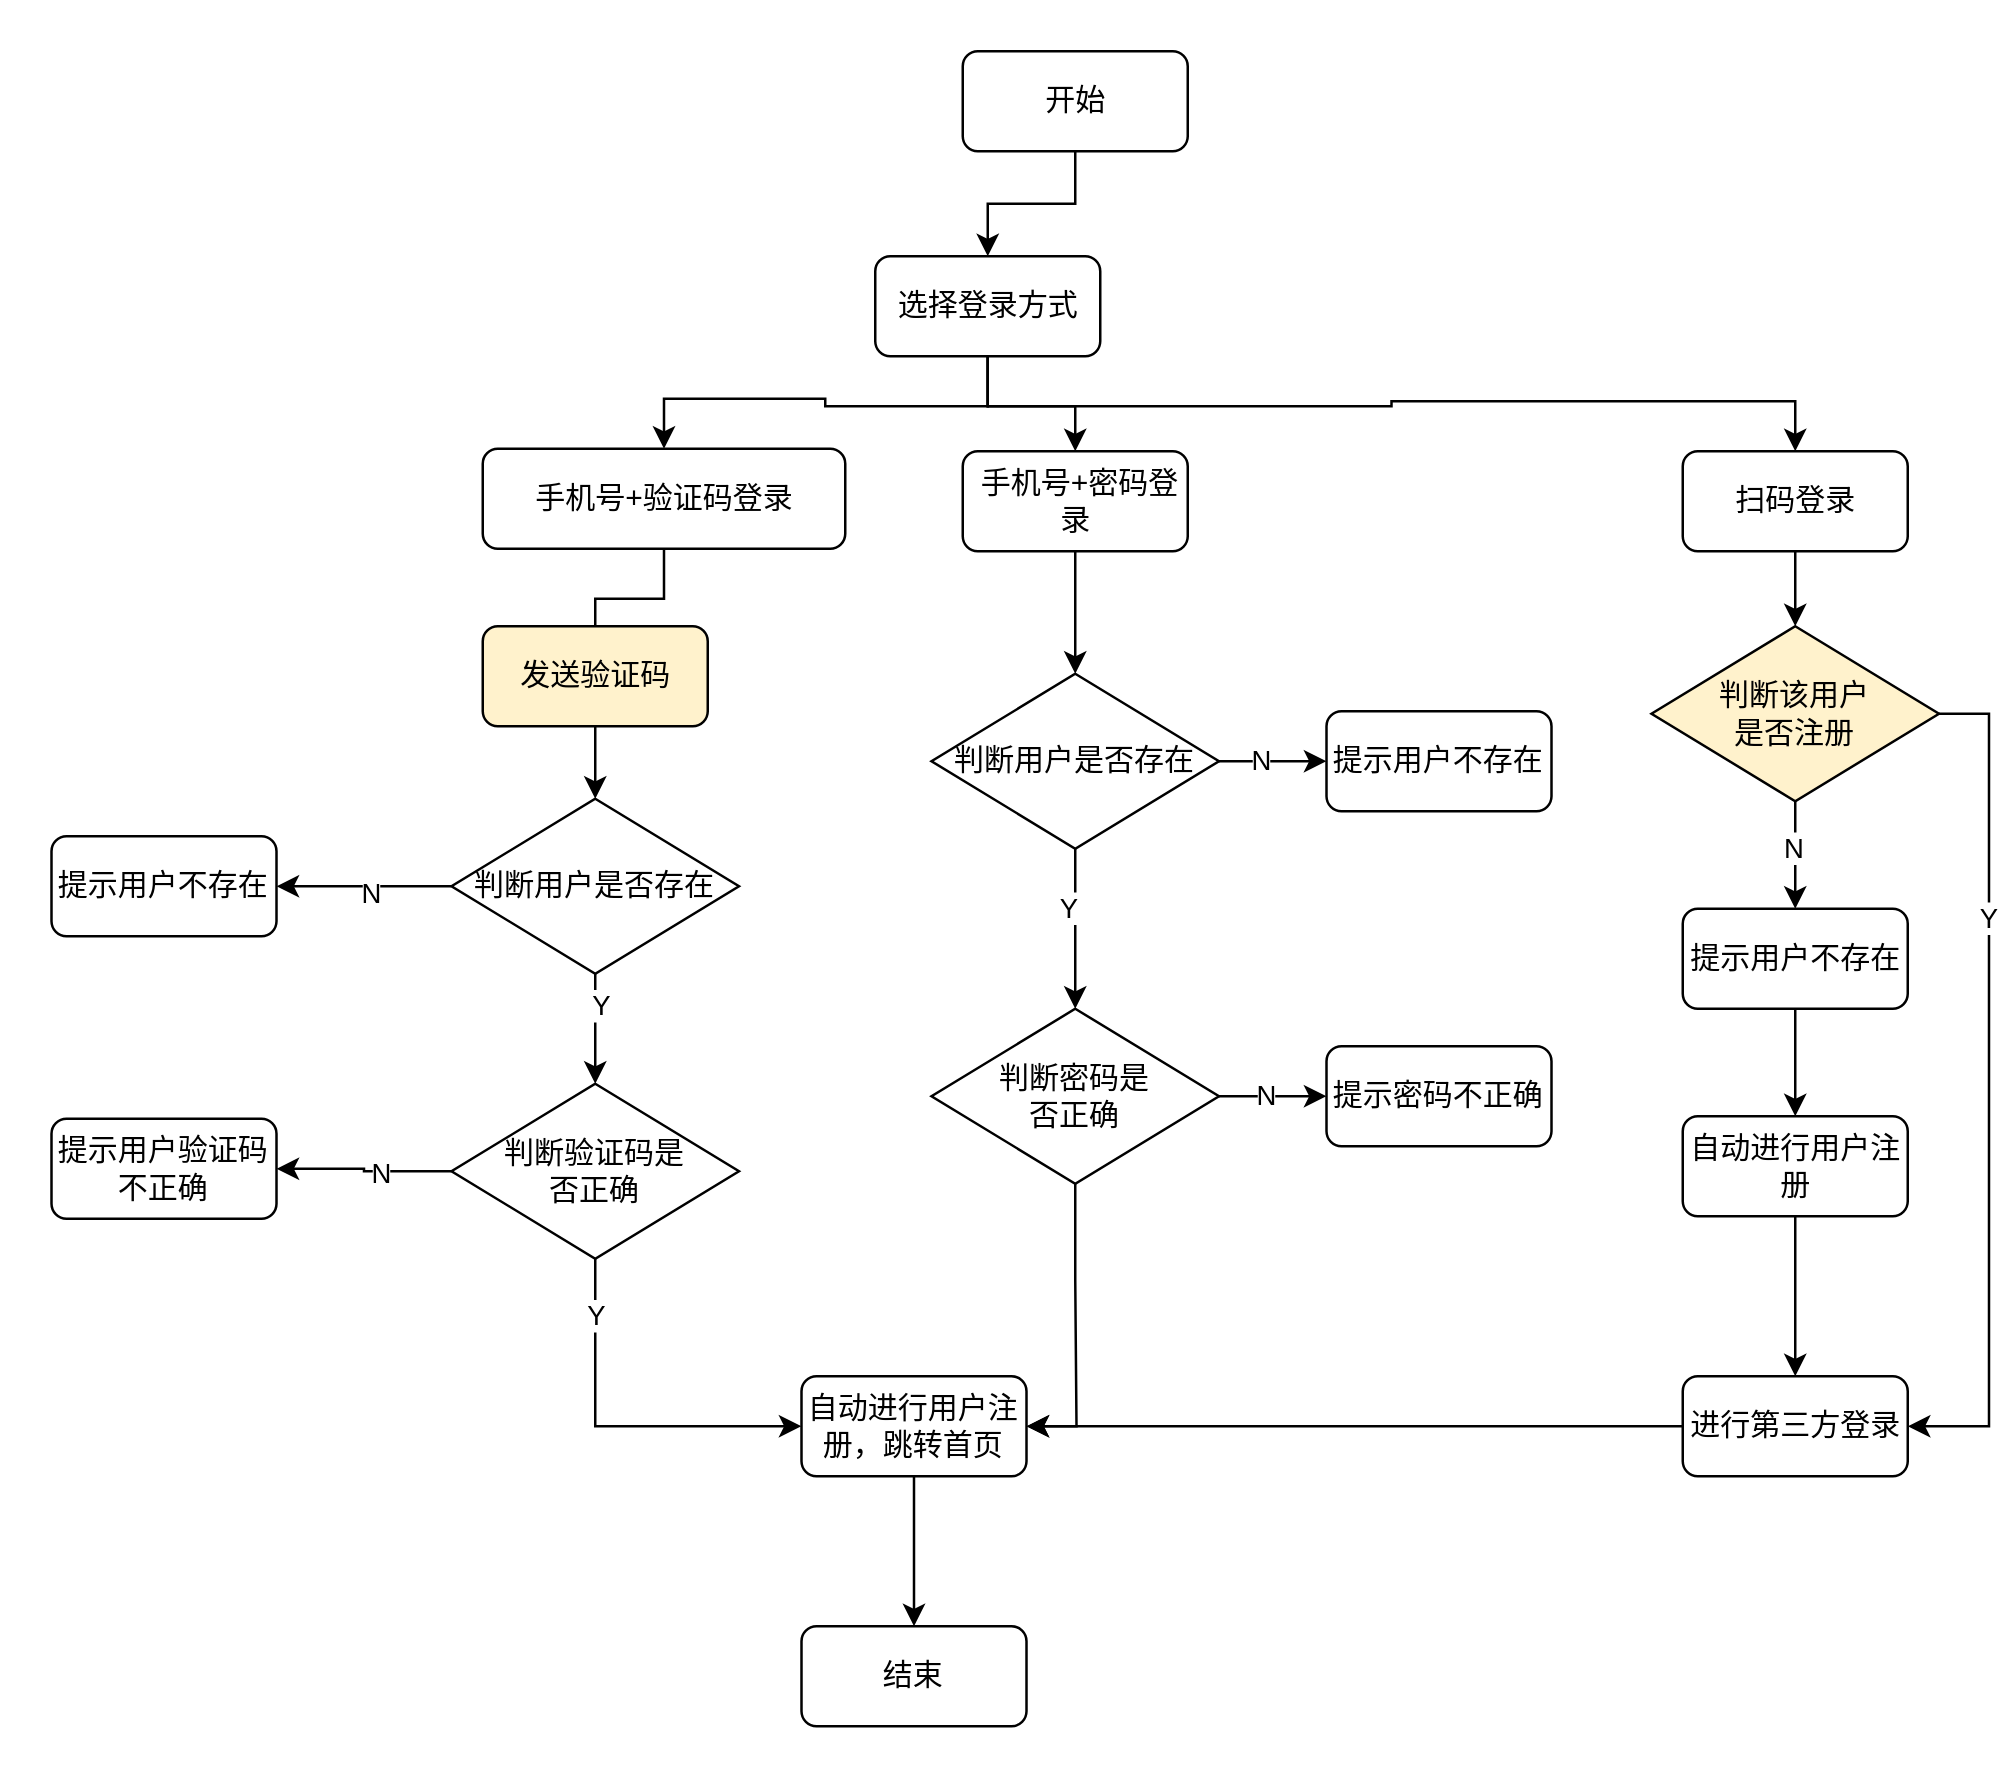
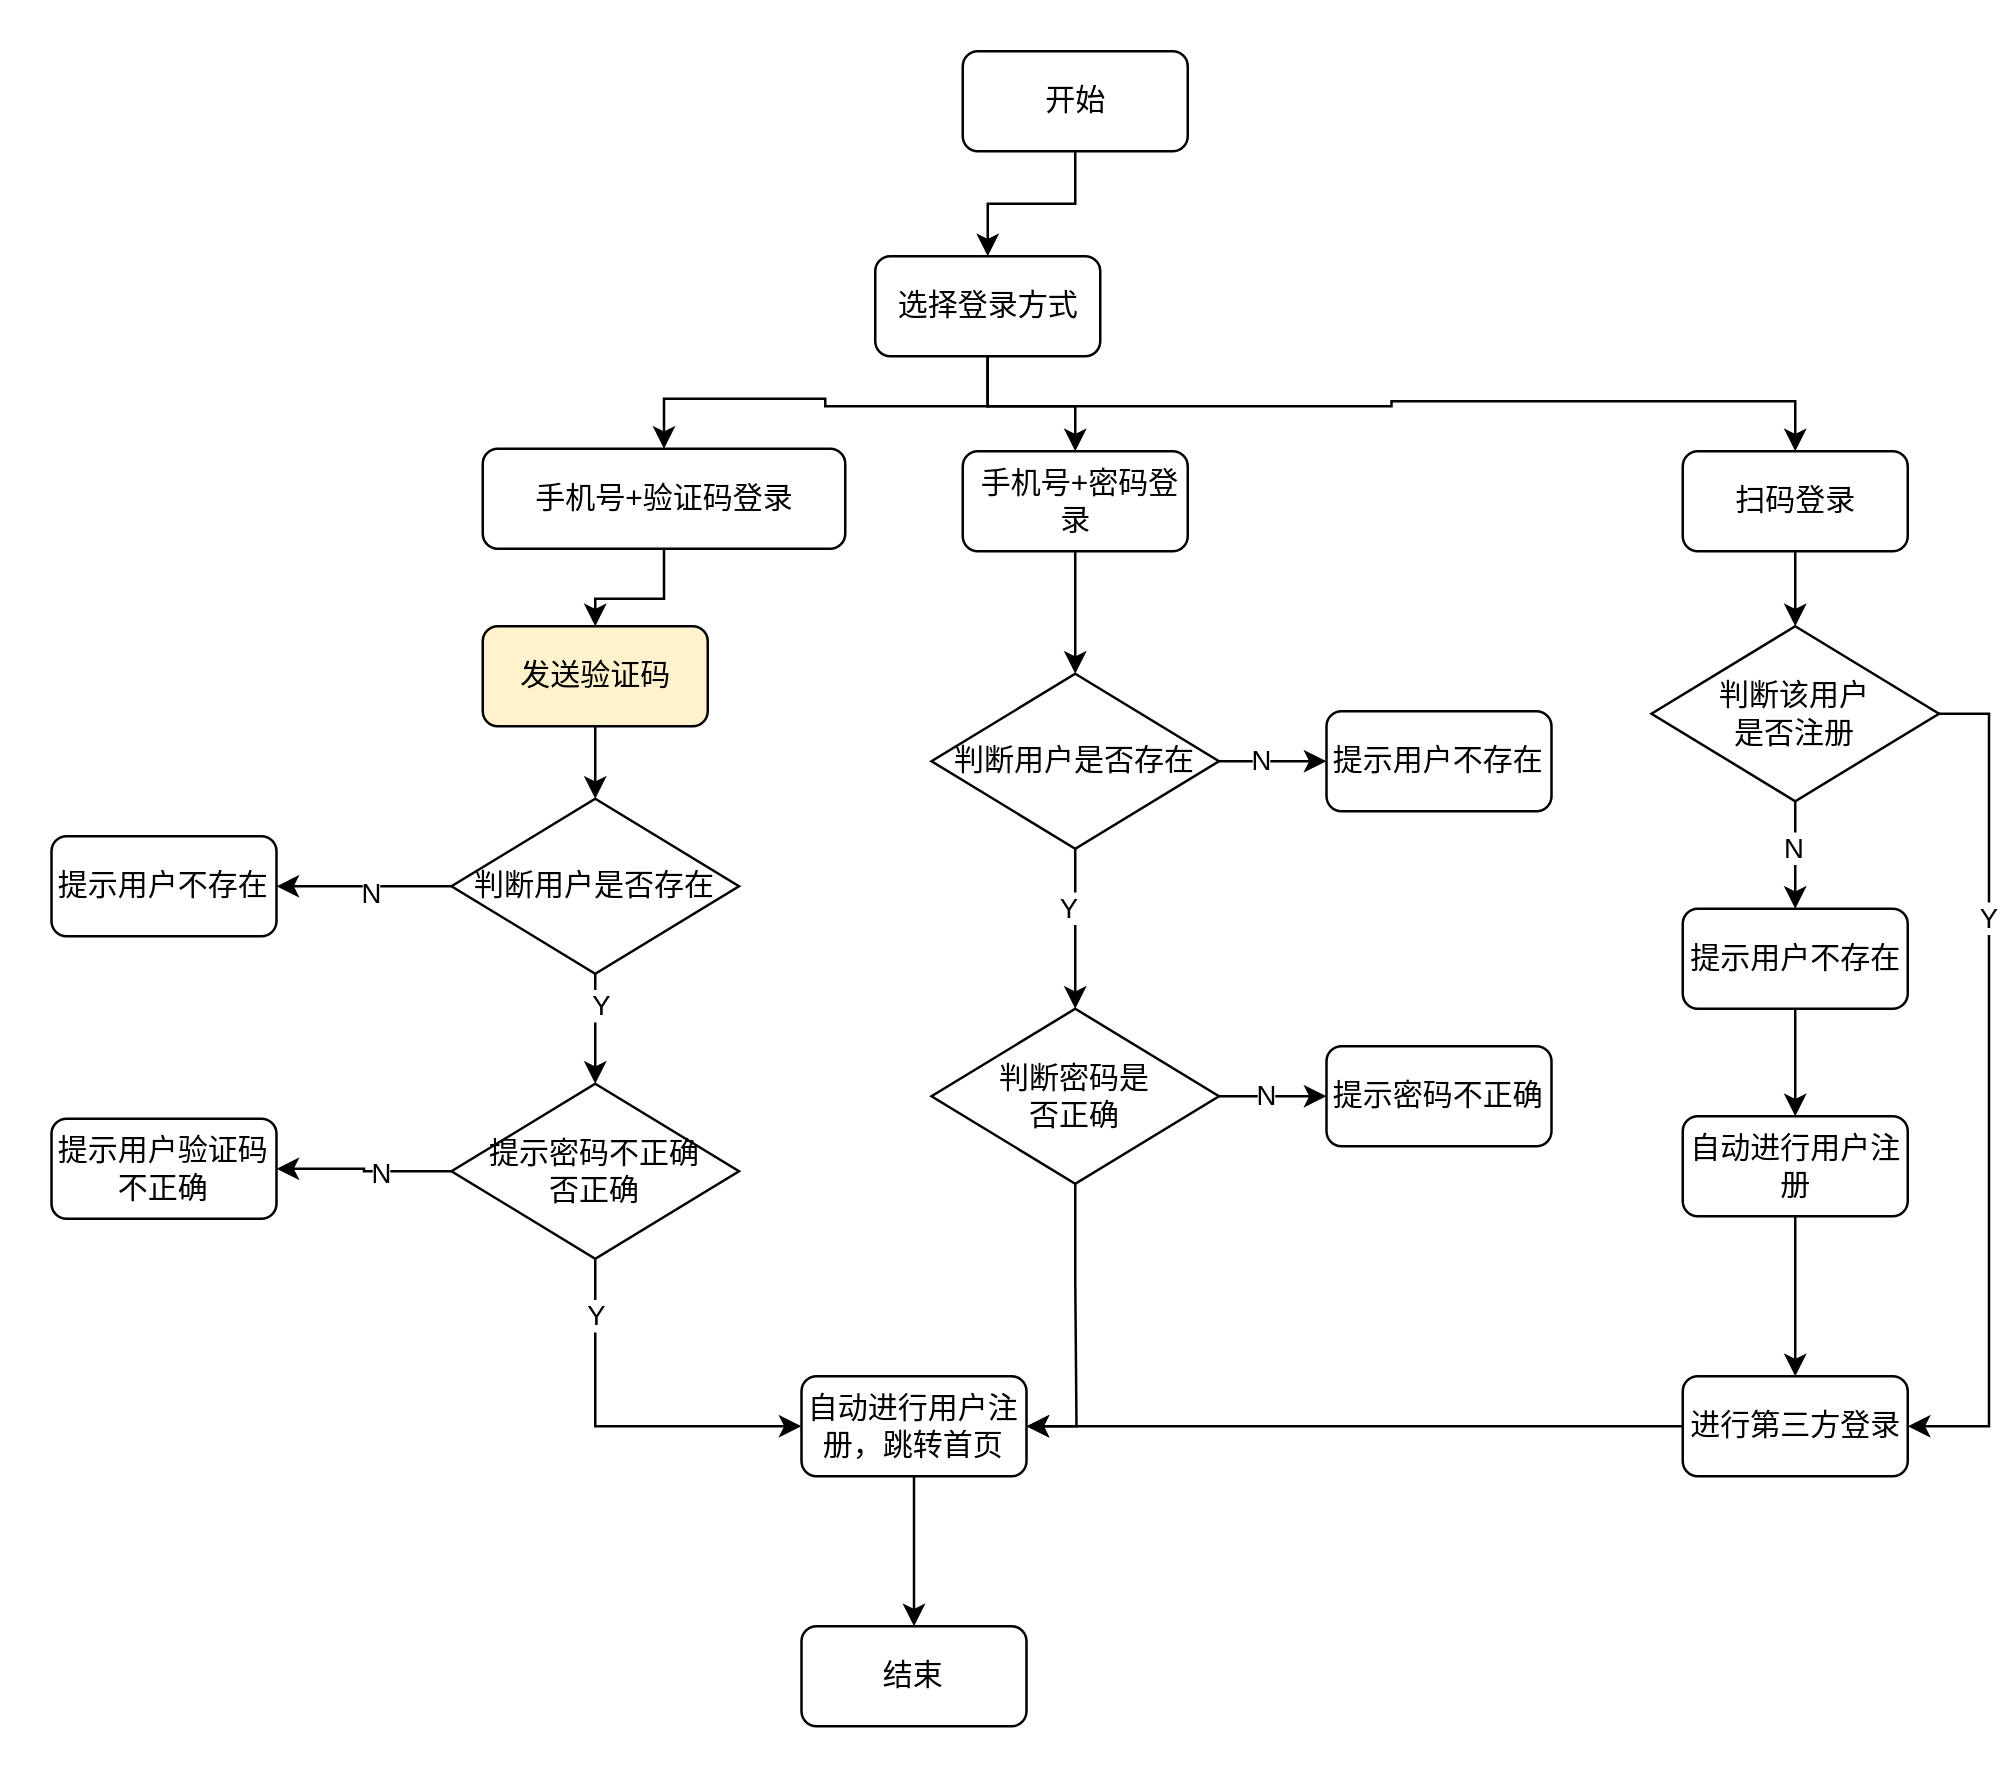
edge "手机号+验证码登录" -- "发送验证码": arrowhead none -> classic
node "判断该用户 是否注册": fillcolor #fff2cc -> #ffffff
node "判断验证码是 否正确": label "判断验证码是 否正确" -> "提示密码不正确 否正确"
